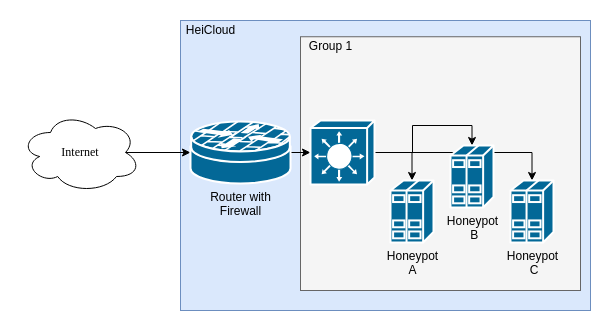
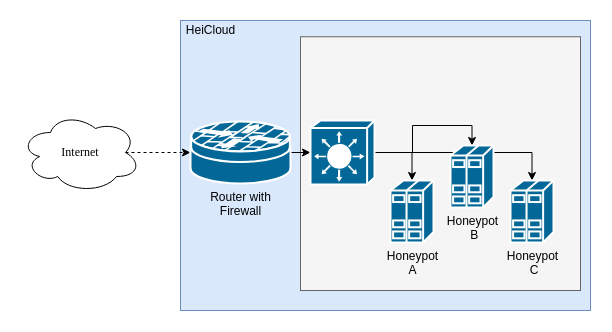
node "Group 1": removed
edge "Internet" -> "Router with Firewall": style solid -> dashed
